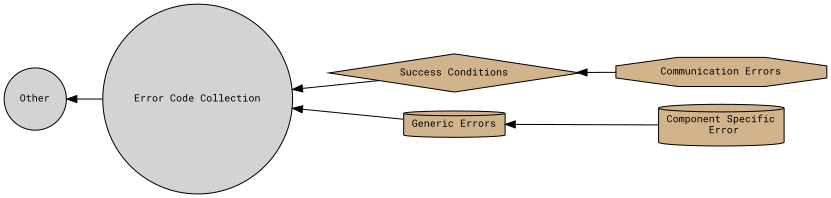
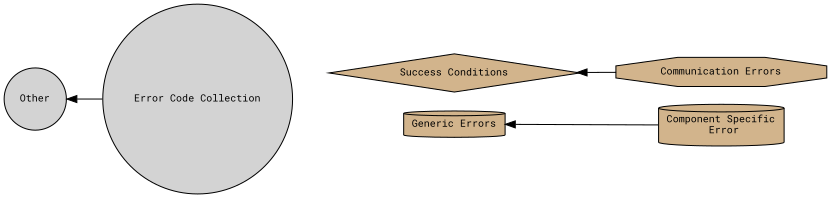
edge "Success Conditions" -> "Error Code Collection": removed
edge "Generic Errors" -> "Error Code Collection": removed
